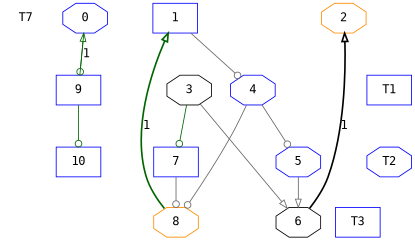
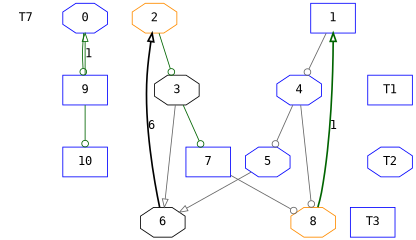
edge "2" -> "3": added
edge "6" -> "2": label "1" -> "6"
